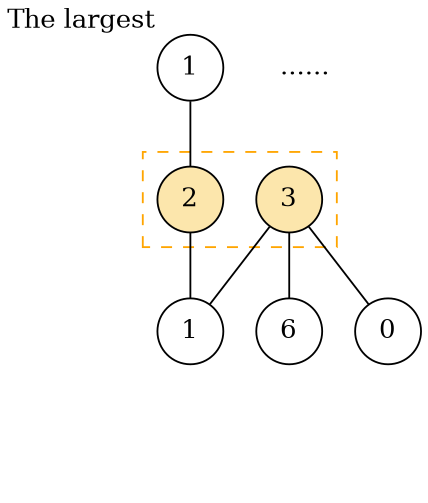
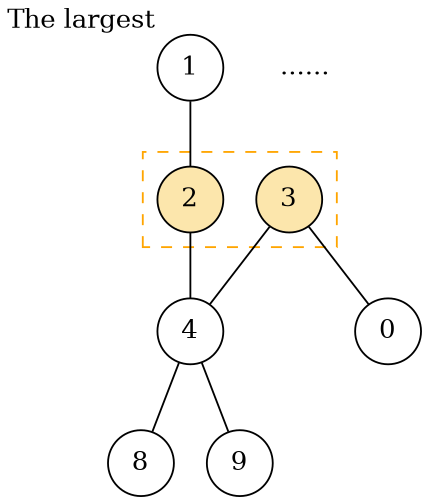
node "1": label "1" -> "4"
node "6": removed
node "8": added
node "9": added
